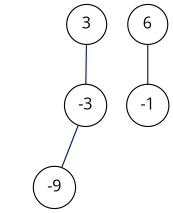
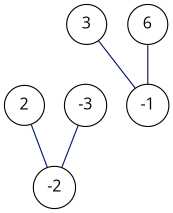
edge "3" -- "-3": now "3" -- "-1"
node "2": added
node "-9": label "-9" -> "-2"
